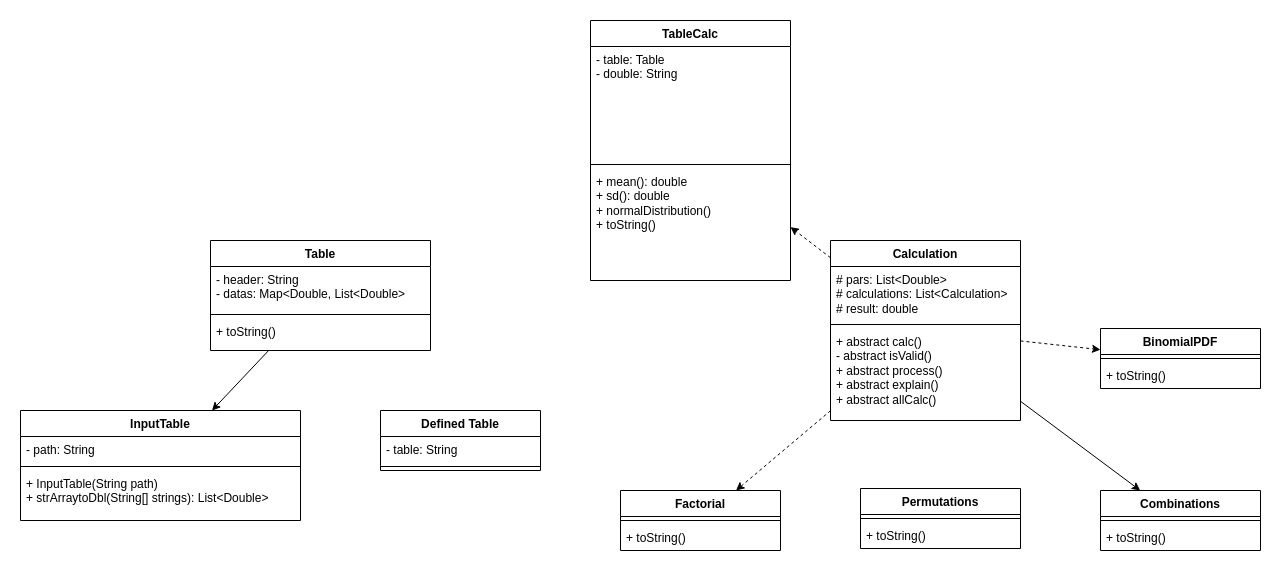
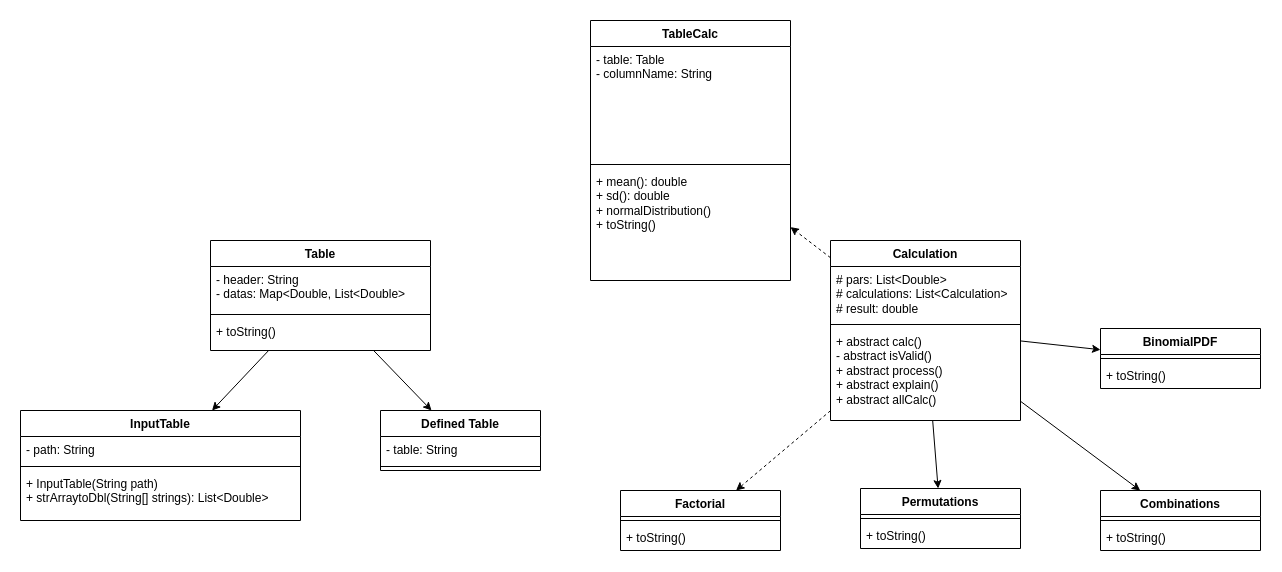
node "- table: Table - double: String": label "- table: Table - double: String" -> "- table: Table - columnName: String"
edge "Calculation" -> "BinomialPDF": style dashed -> solid
edge "Table" -> "Defined Table": added
edge "Calculation" -> "Permutations": added
